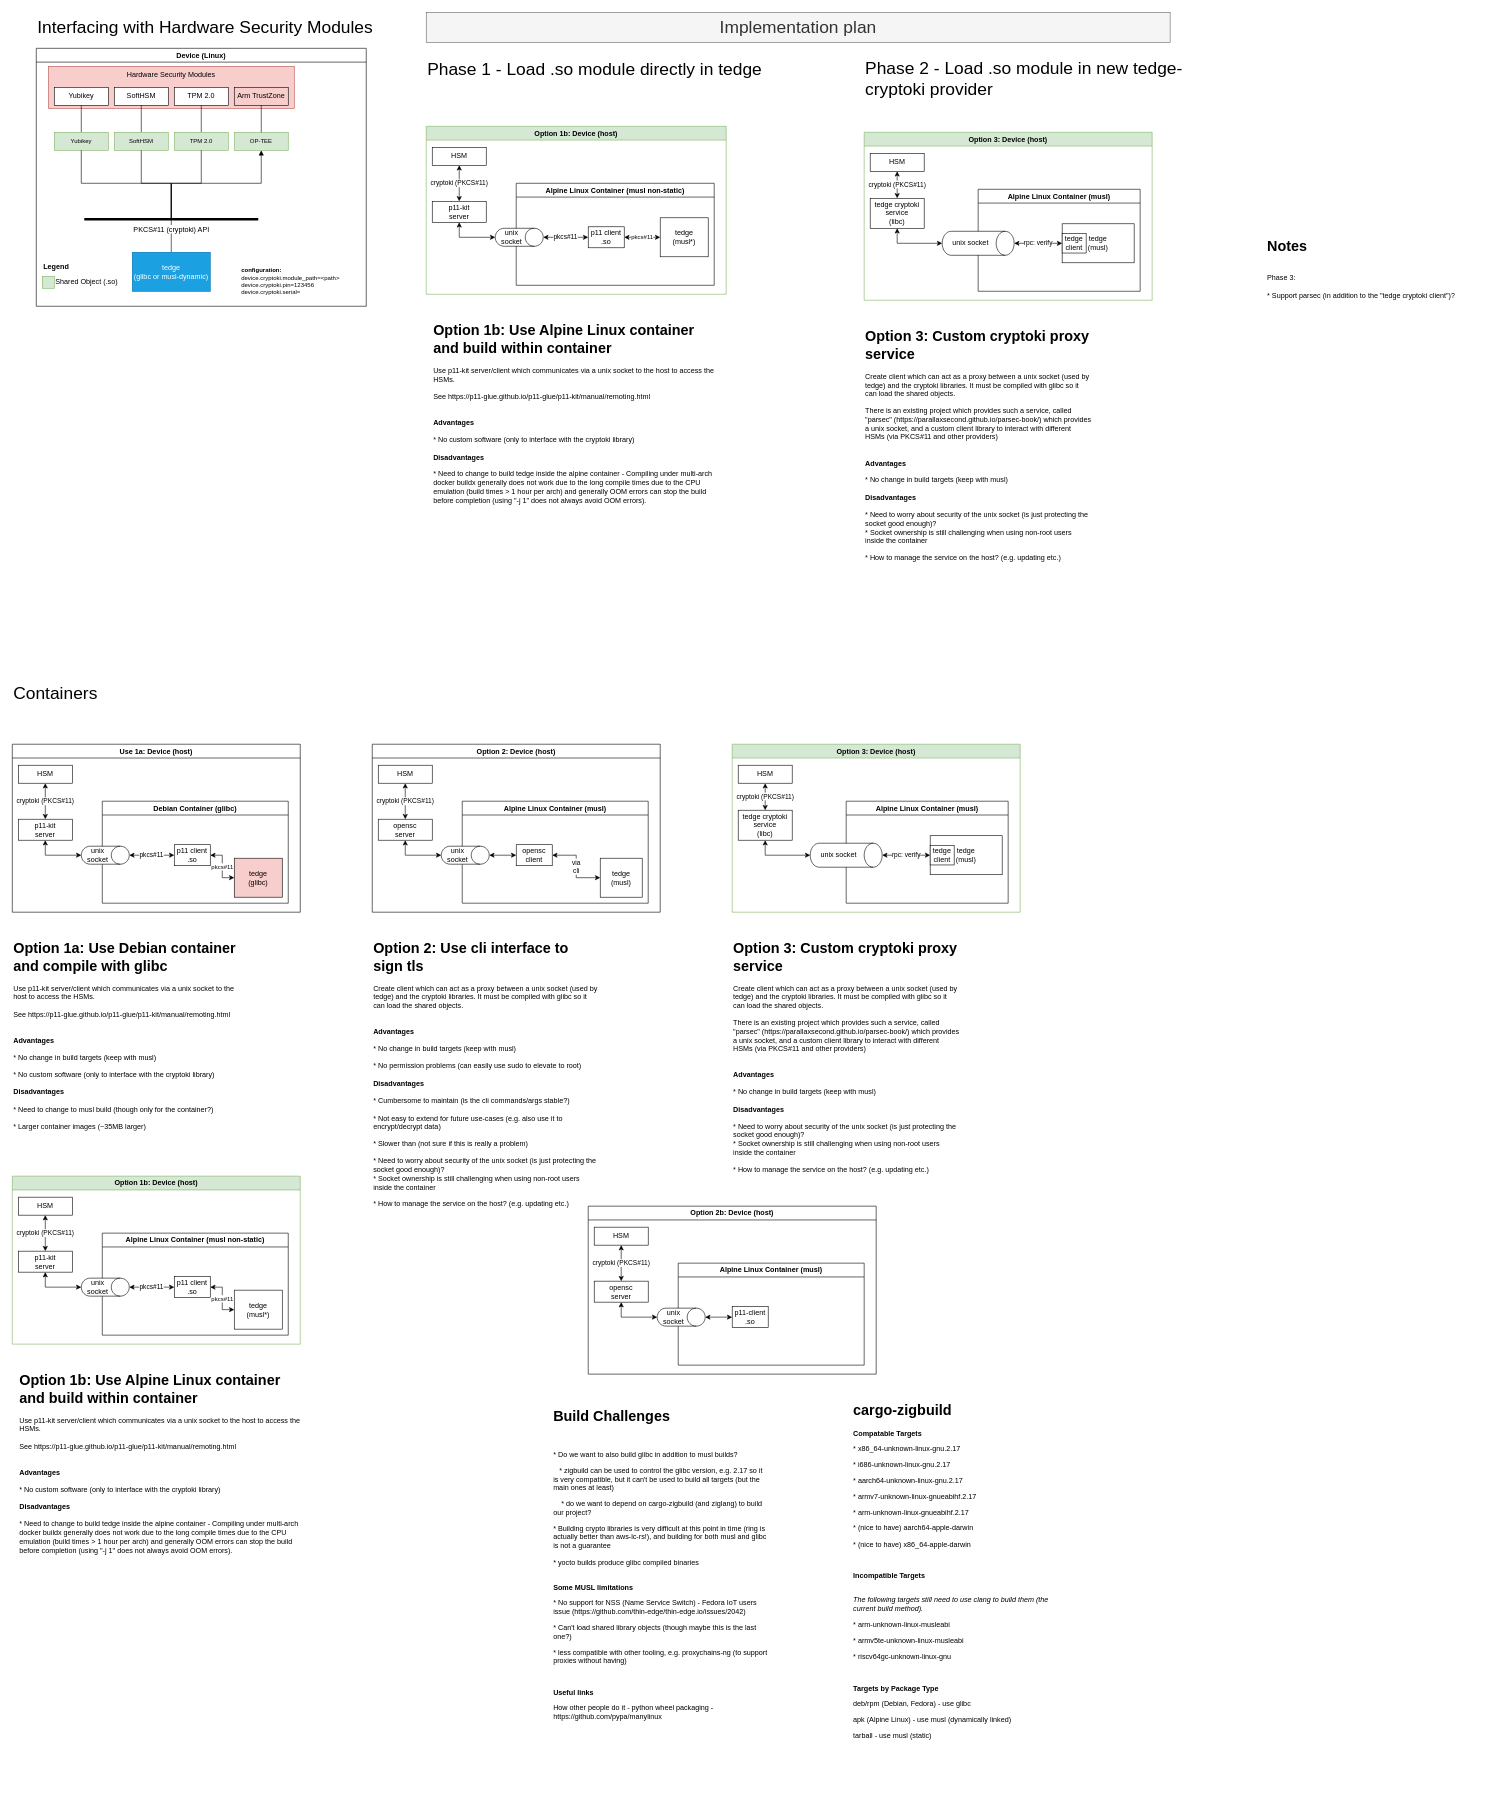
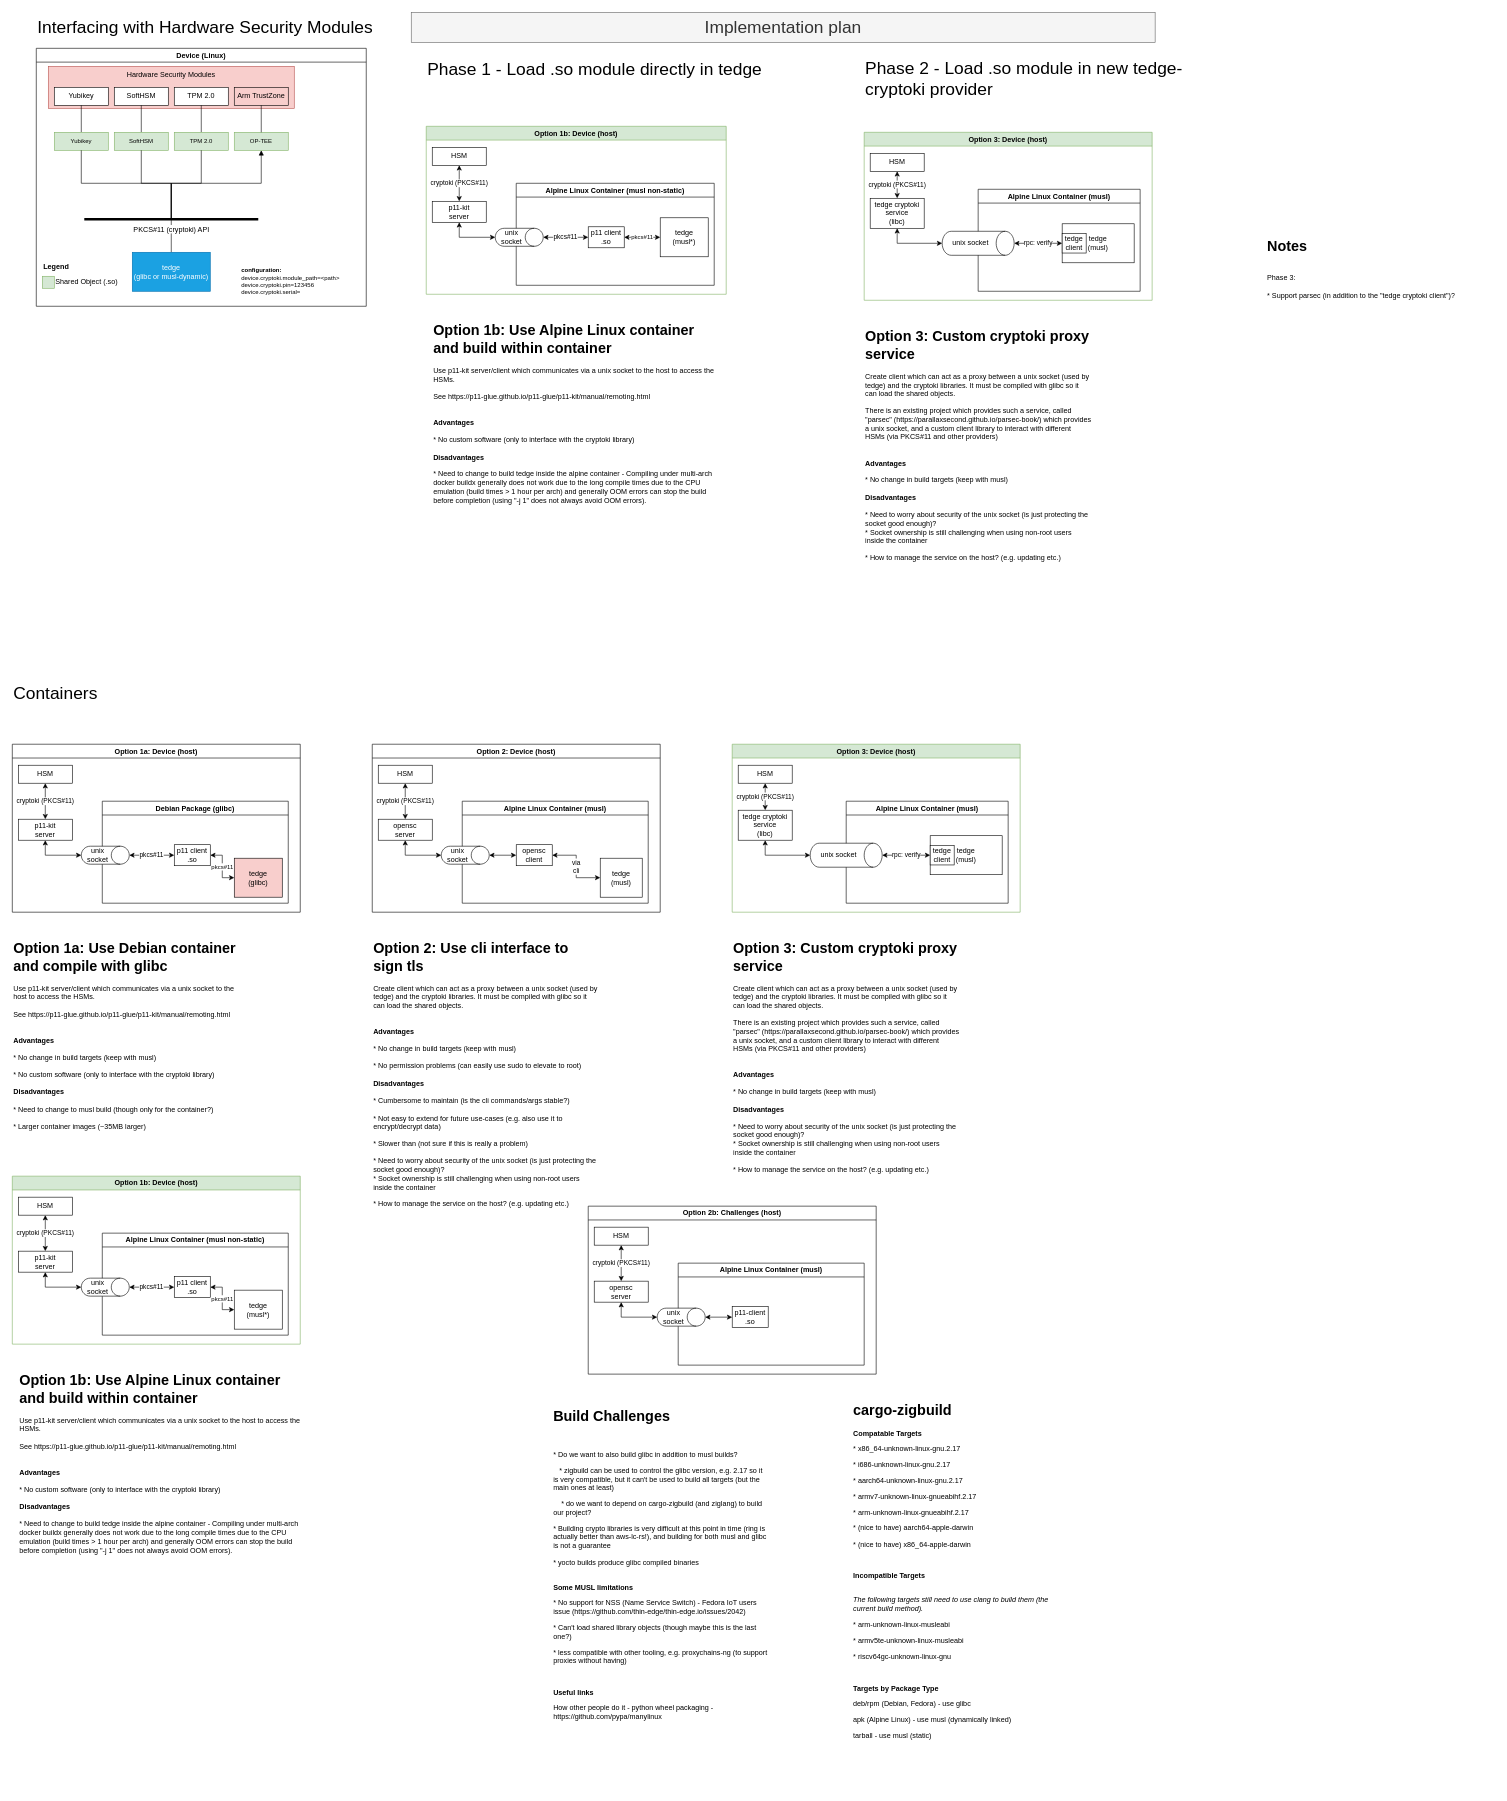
node "Implementation plan": moved (798, 27) -> (783, 27)
node "Use 1a: Device (host)": label "Use 1a: Device (host)" -> "Option 1a: Device (host)"
node "Debian Container (glibc)": label "Debian Container (glibc)" -> "Debian Package (glibc)"
node "Option 2b: Device (host)": label "Option 2b: Device (host)" -> "Option 2b: Challenges (host)"
